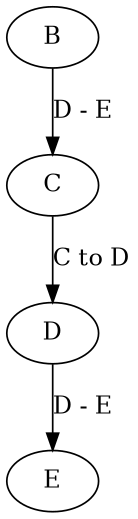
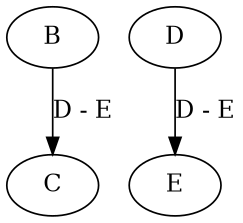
edge "C" -> "D": removed, label "C to D"
